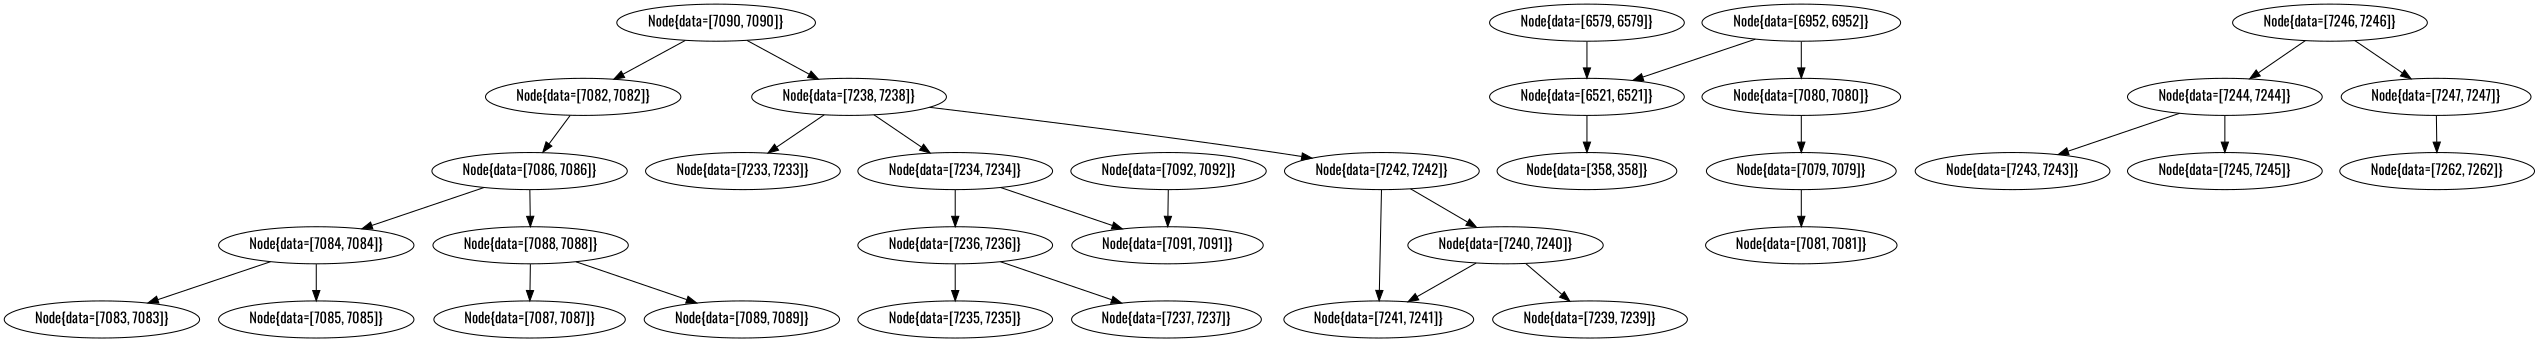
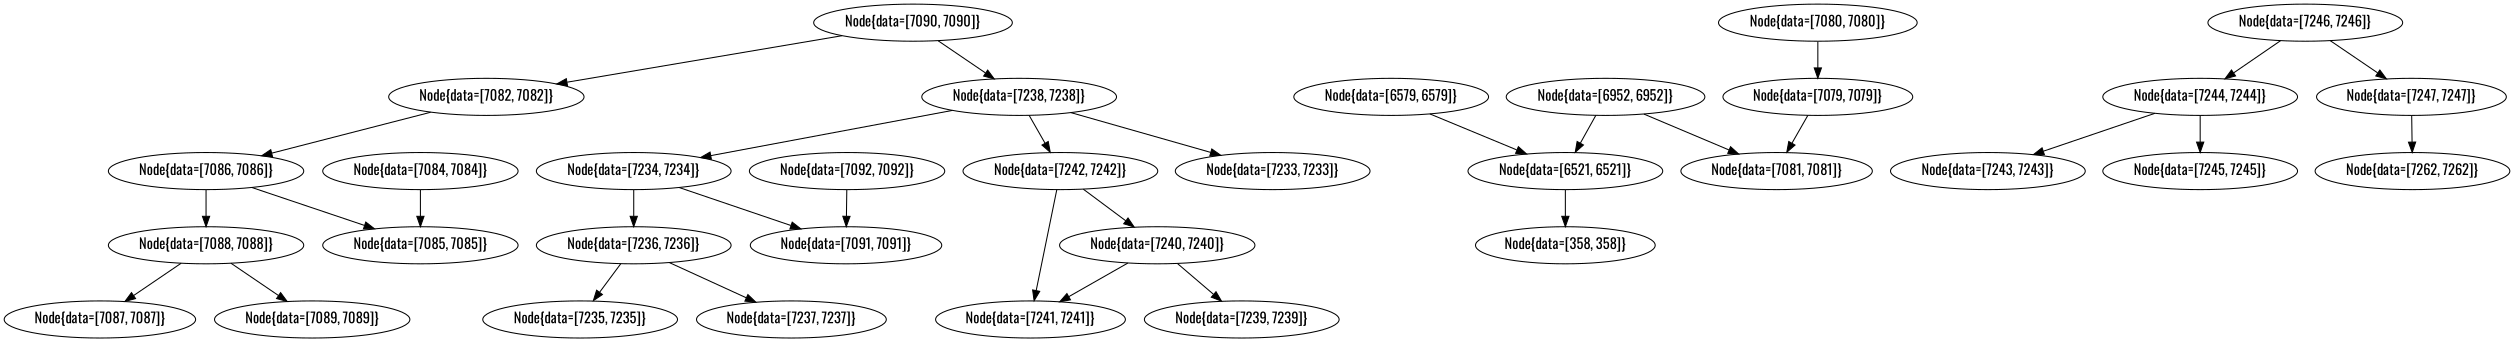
edge "Node{data=[6952, 6952]}" -> "Node{data=[7080, 7080]}": now "Node{data=[6952, 6952]}" -> "Node{data=[7081, 7081]}"
edge "Node{data=[7086, 7086]}" -> "Node{data=[7084, 7084]}": now "Node{data=[7086, 7086]}" -> "Node{data=[7085, 7085]}"
node "Node{data=[7083, 7083]}": removed
